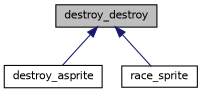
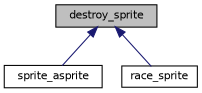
node "destroy_destroy": label "destroy_destroy" -> "destroy_sprite"
node "destroy_asprite": label "destroy_asprite" -> "sprite_asprite"
